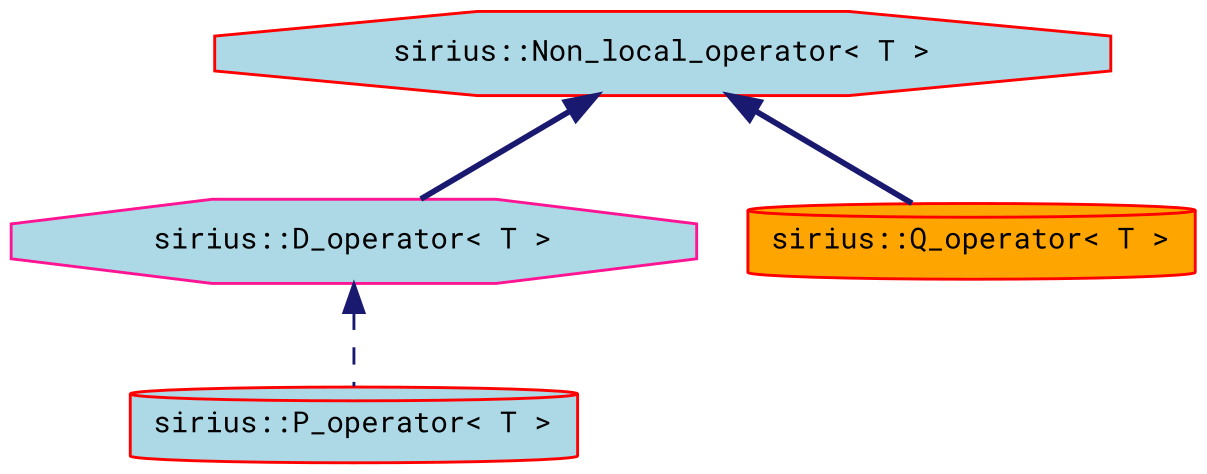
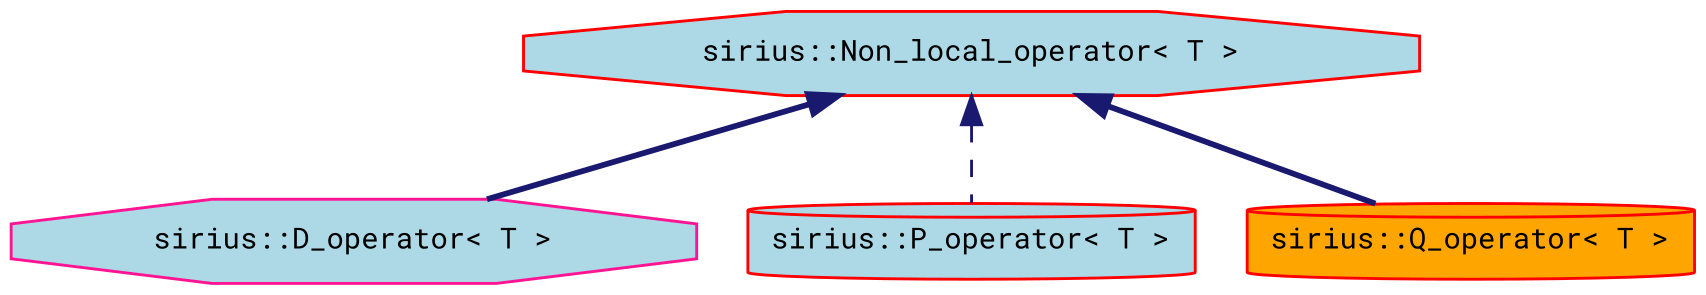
edge "sirius::P_operator< T >" -> "sirius::D_operator< T >": now "sirius::P_operator< T >" -> "sirius::Non_local_operator< T >"
